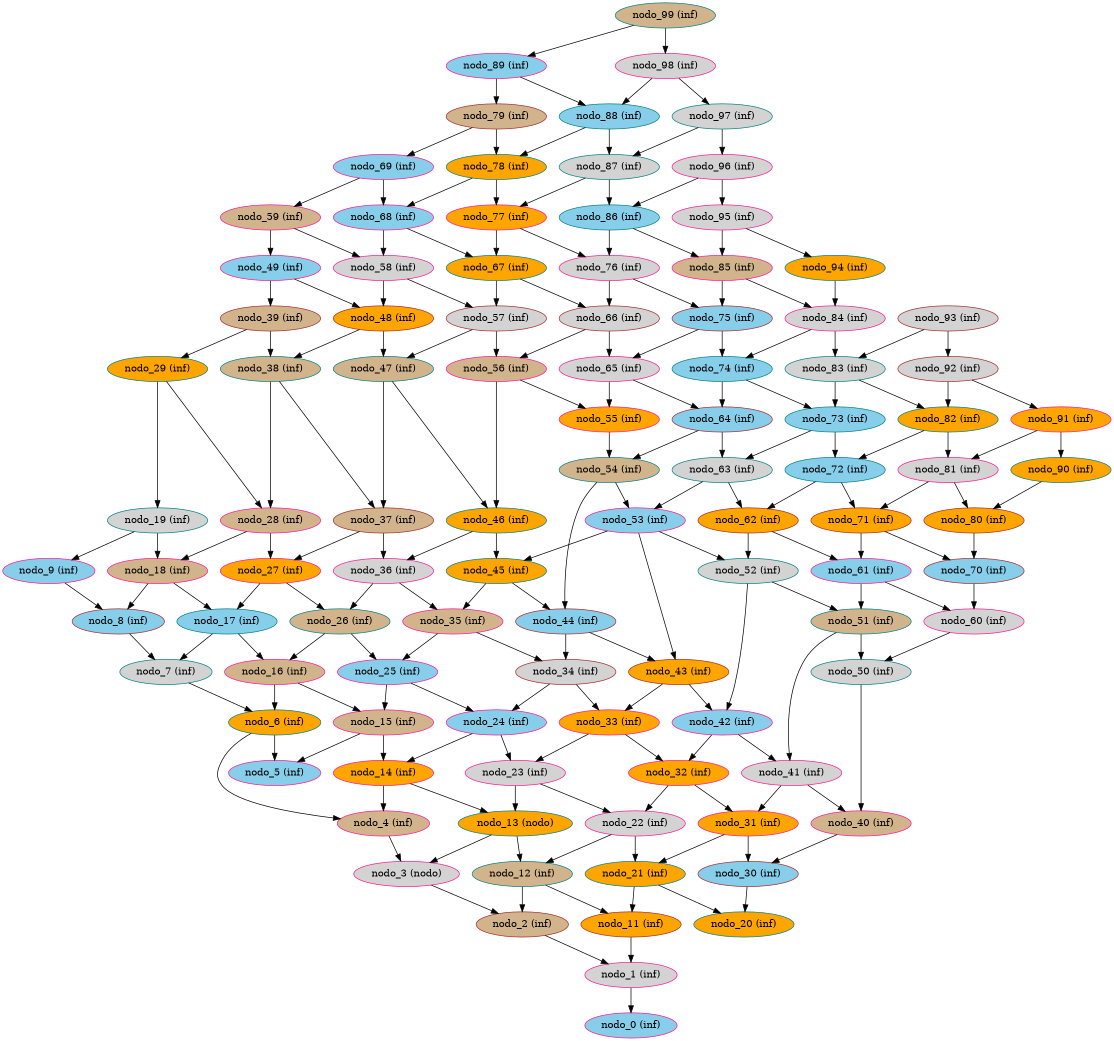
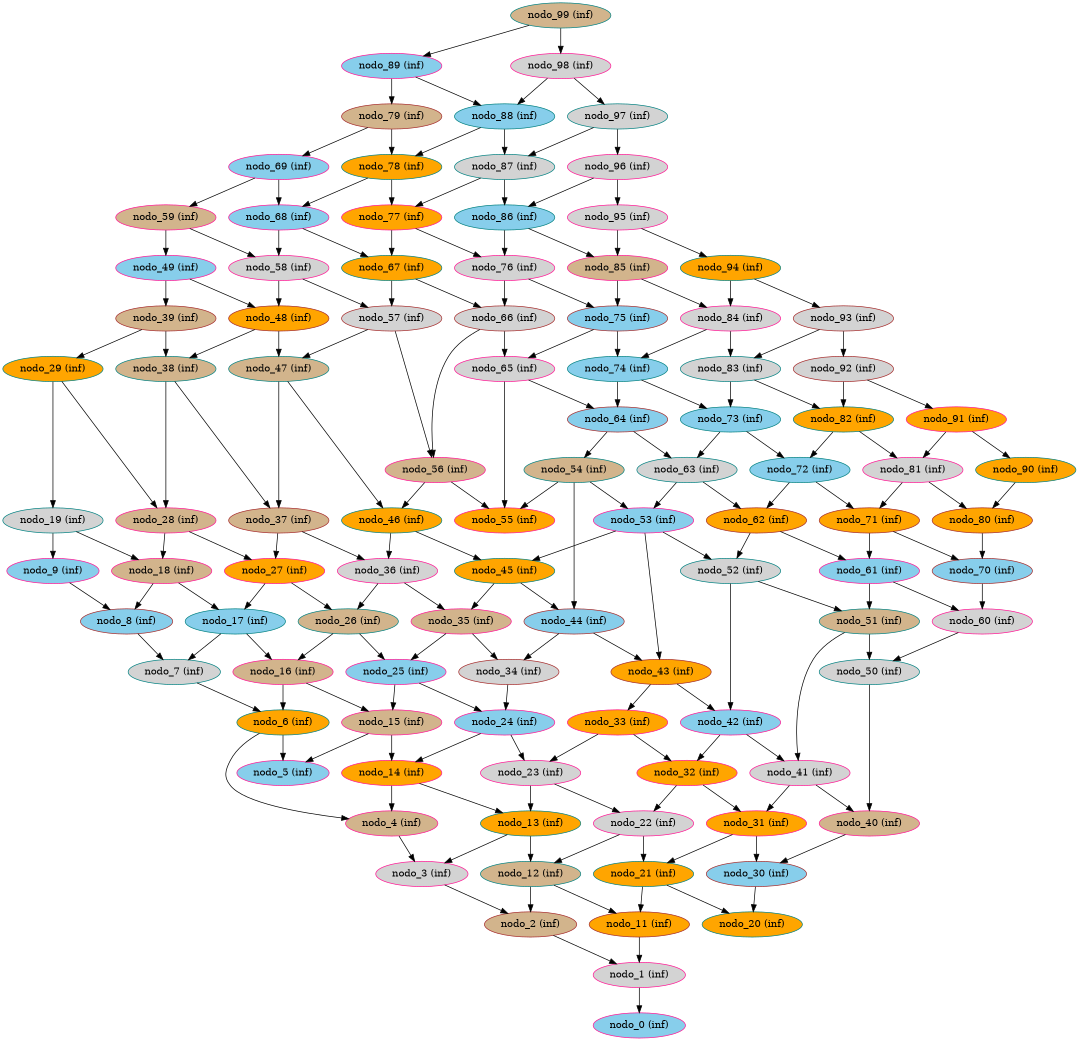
edge "nodo_94 (inf)" -> "nodo_93 (inf)": added
edge "nodo_55 (inf)" -> "nodo_54 (inf)": reversed
edge "nodo_34 (inf)" -> "nodo_33 (inf)": removed
node "nodo_13 (nodo)": label "nodo_13 (nodo)" -> "nodo_13 (inf)"
node "nodo_3 (nodo)": label "nodo_3 (nodo)" -> "nodo_3 (inf)"
